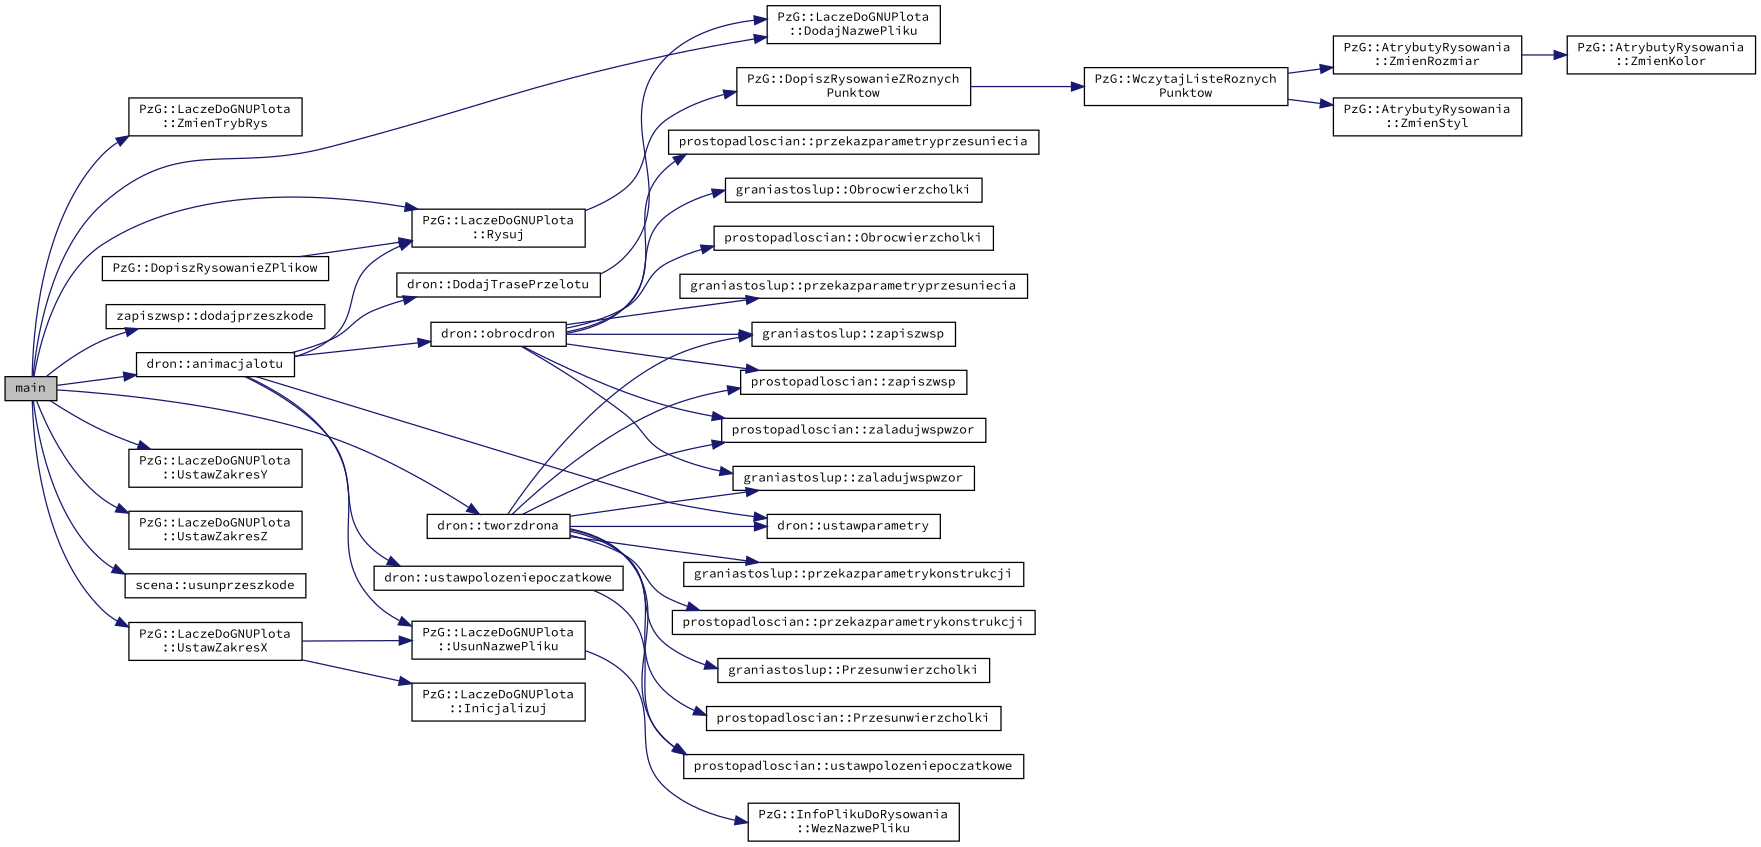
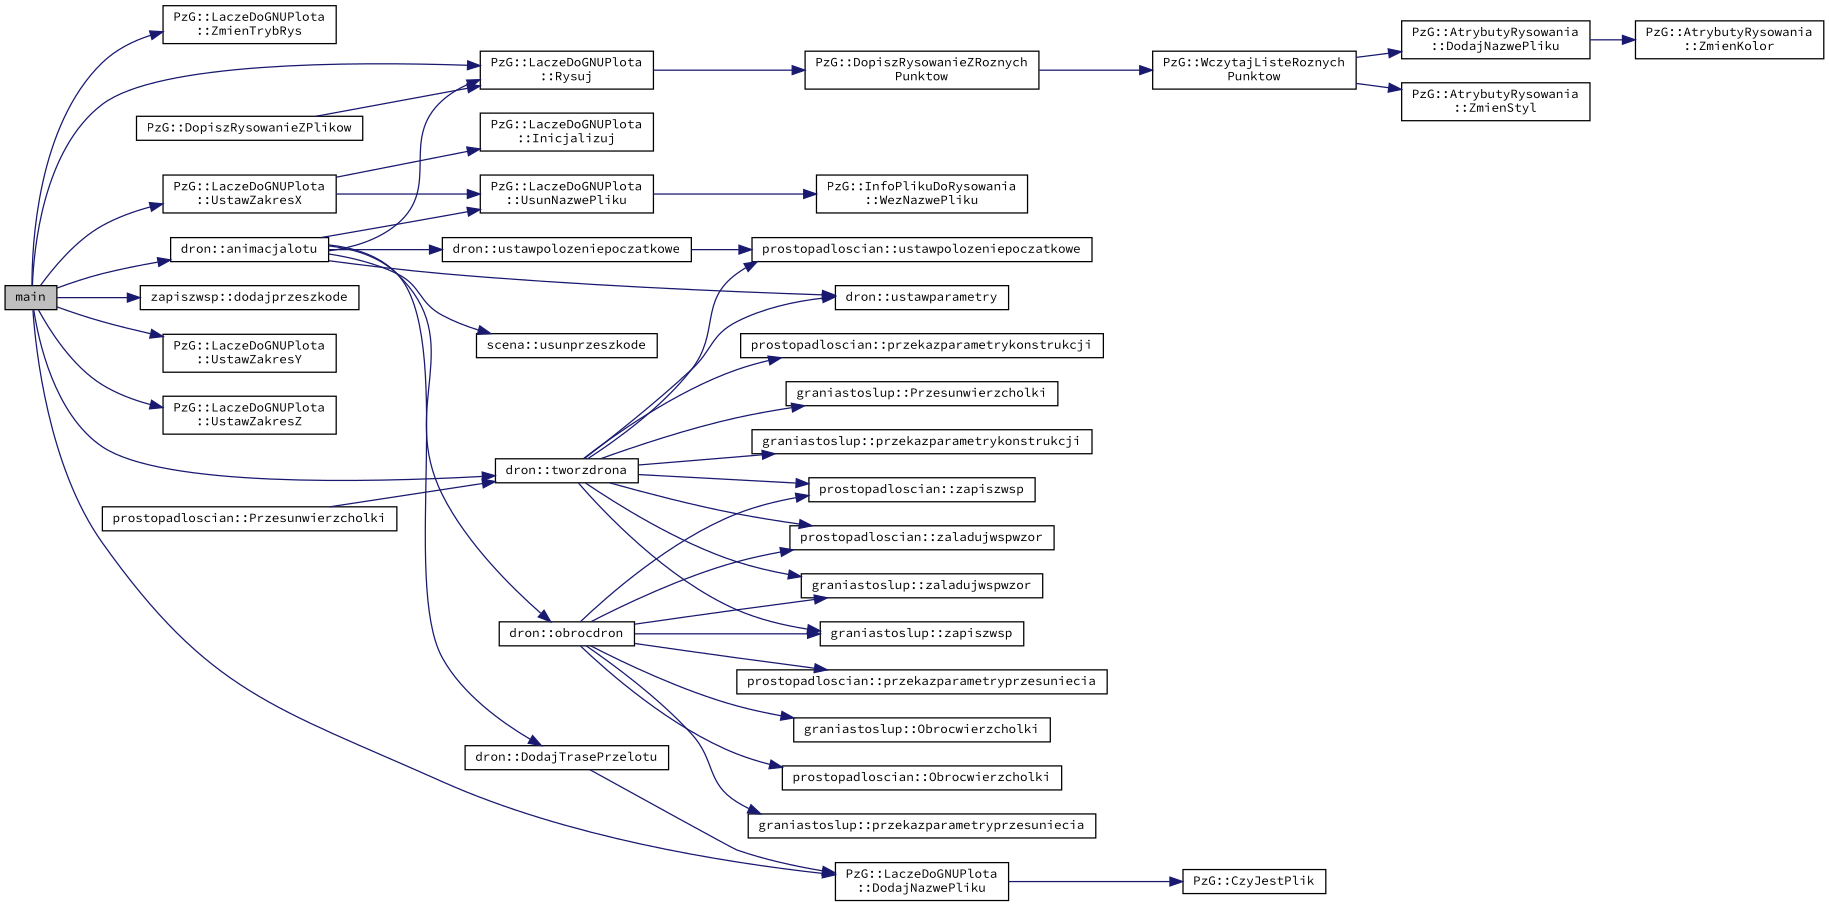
node "PzG::AtrybutyRysowania ::ZmienRozmiar": label "PzG::AtrybutyRysowania ::ZmienRozmiar" -> "PzG::AtrybutyRysowania ::DodajNazwePliku"
edge "main" -> "scena::usunprzeszkode": now "dron::animacjalotu" -> "scena::usunprzeszkode"
edge "dron::tworzdrona" -> "prostopadloscian::Przesunwierzcholki": reversed
node "PzG::CzyJestPlik": added
